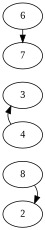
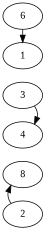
node "7": label "7" -> "1"
edge "4" -> "3": reversed
edge "8" -> "2": reversed
